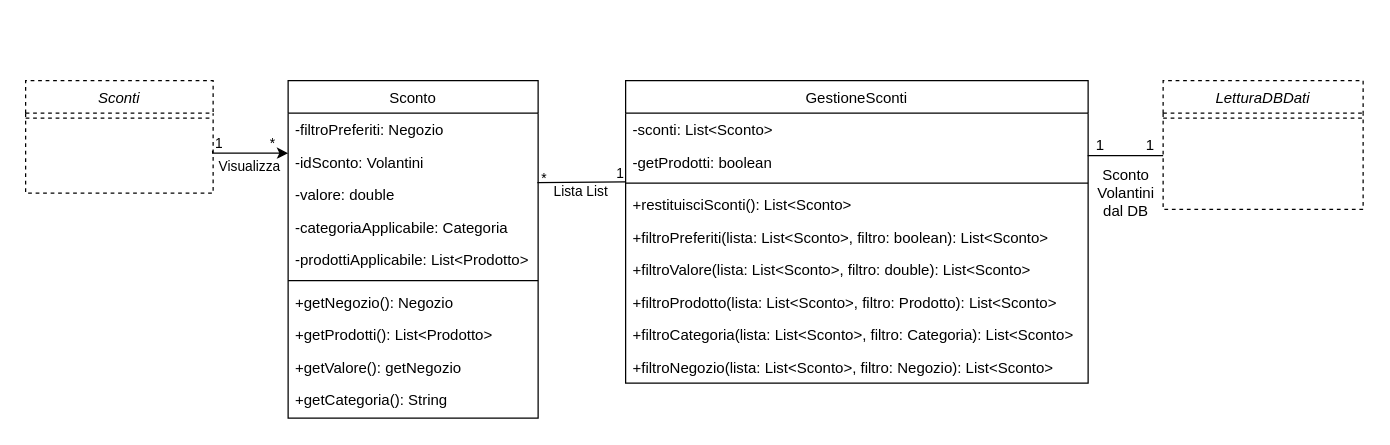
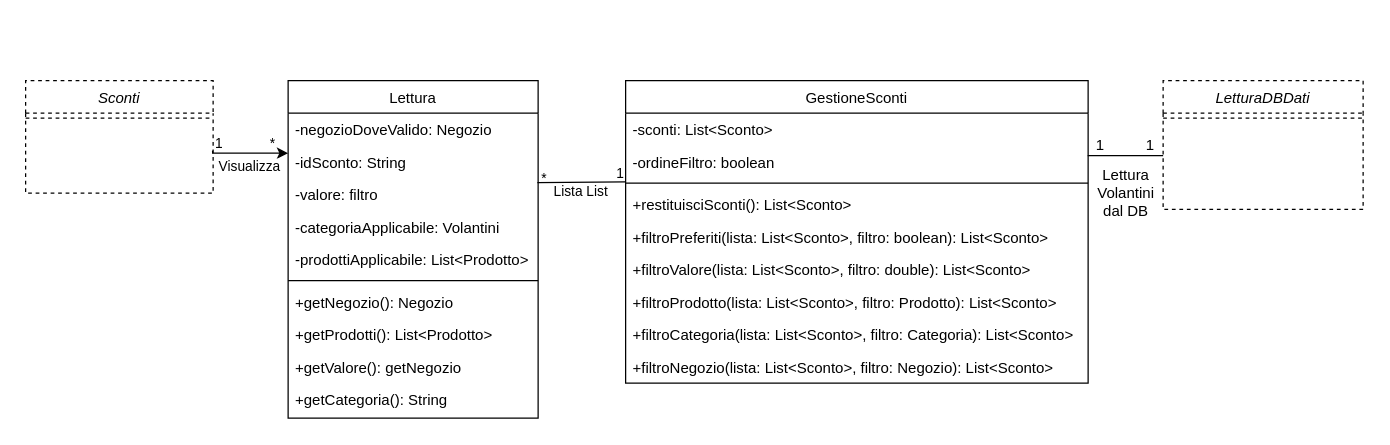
node "Sconto": label "Sconto" -> "Lettura"
node "-filtroPreferiti: Negozio": label "-filtroPreferiti: Negozio" -> "-negozioDoveValido: Negozio"
node "-idSconto: Volantini": label "-idSconto: Volantini" -> "-idSconto: String"
node "-getProdotti: boolean": label "-getProdotti: boolean" -> "-ordineFiltro: boolean"
node "Sconto Volantini dal DB": label "Sconto Volantini dal DB" -> "Lettura Volantini dal DB"
node "-valore: double": label "-valore: double" -> "-valore: filtro"
node "-categoriaApplicabile: Categoria": label "-categoriaApplicabile: Categoria" -> "-categoriaApplicabile: Volantini"
